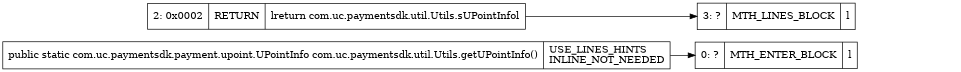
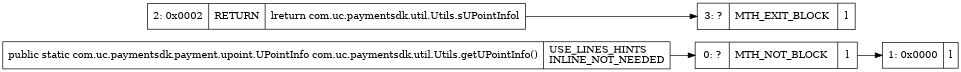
node "3: ?": text "MTH_LINES_BLOCK" -> "MTH_EXIT_BLOCK"
node "0: ?": text "MTH_ENTER_BLOCK" -> "MTH_NOT_BLOCK"
node "1: 0x0000": added
